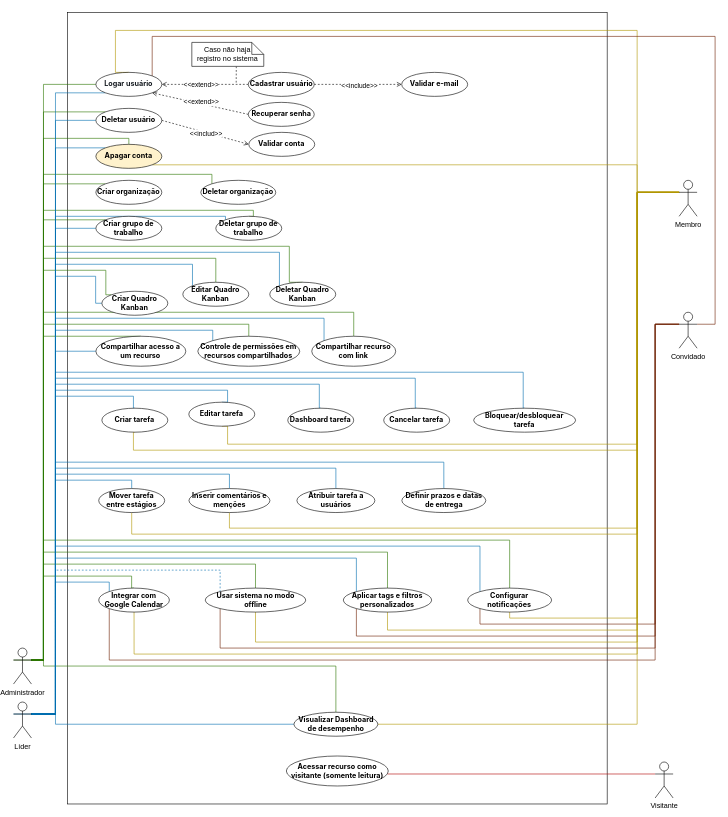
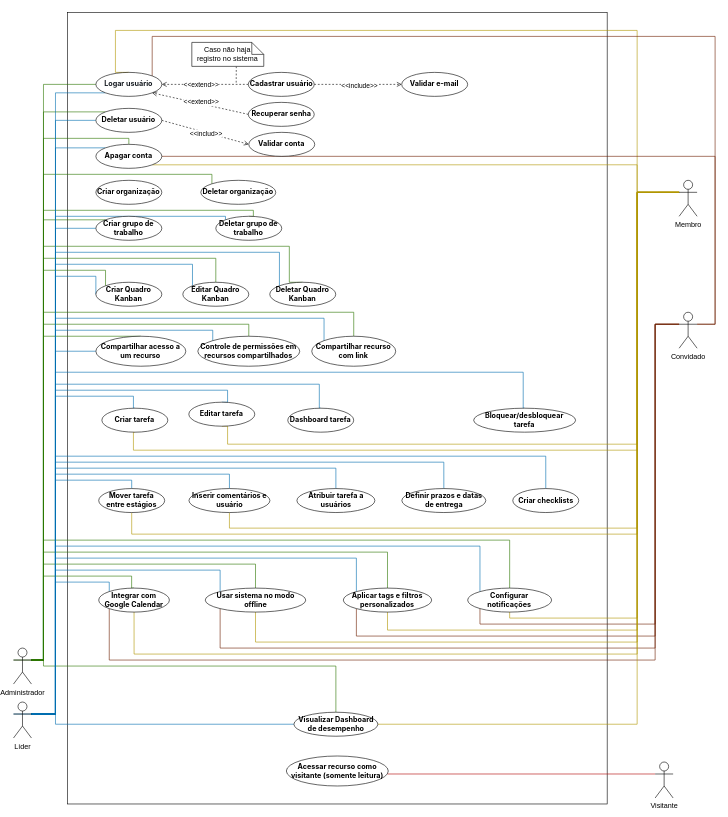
node "Apagar conta": fillcolor #fff2cc -> #ffffff
edge "Apagar conta" -- "Convidado": added
edge "Criar organização" -- "Administrador": removed
node "Criar Quadro Kanban": moved (135, 303) -> (129, 294)
edge "Cancelar tarefa" -- "Líder": removed
node "Cancelar tarefa": removed
edge "Criar checklists" -- "Líder": added
node "Inserir comentários e menções": label "Inserir comentários e menções" -> "Inserir comentários e usuário"
node "Criar checklists": added
edge "Usar sistema no modo offline" -- "Líder": style dashed -> solid
